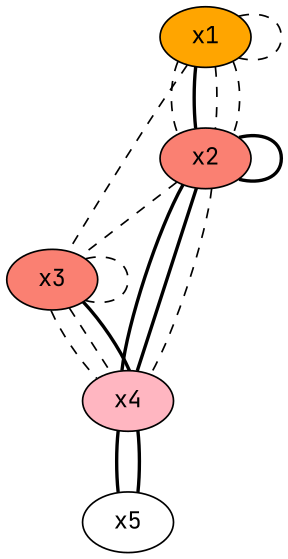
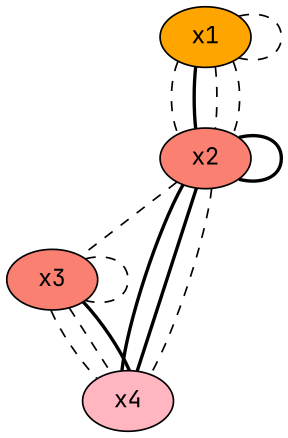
edge "x1" -- "x3": removed
node "x5": removed
